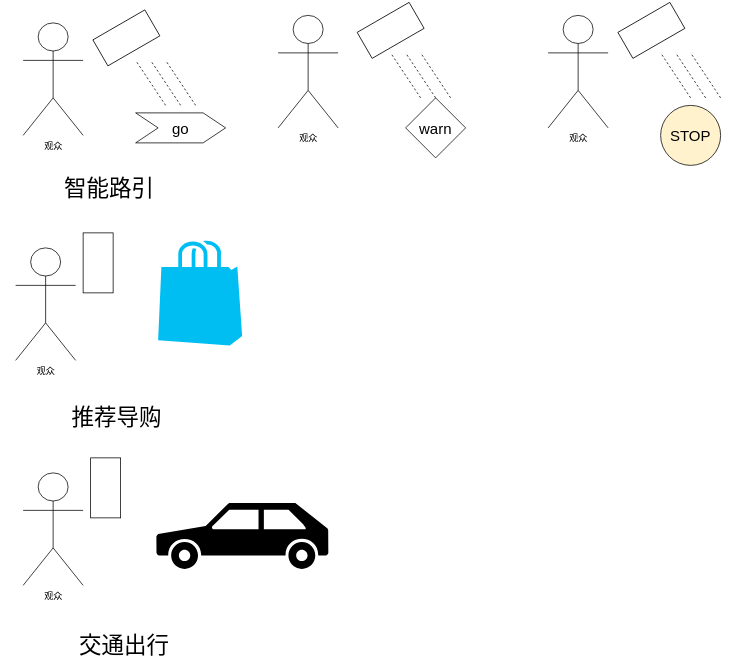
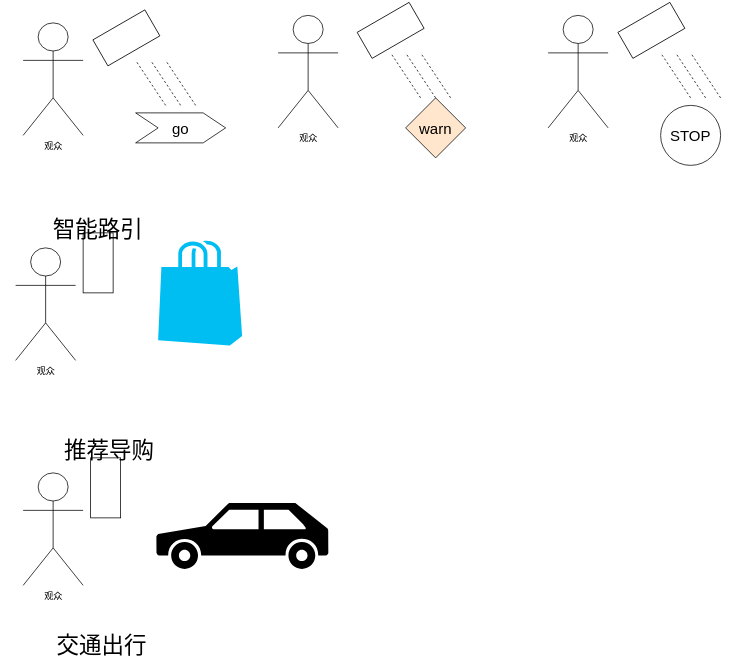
node "warn": fillcolor #ffffff -> #ffe6cc
node "STOP": fillcolor #fff2cc -> #ffffff
node "智能路引": moved (109, 188) -> (98, 229)
node "推荐导购": moved (117, 417) -> (109, 450)
node "交通出行": moved (124, 645) -> (102, 645)
